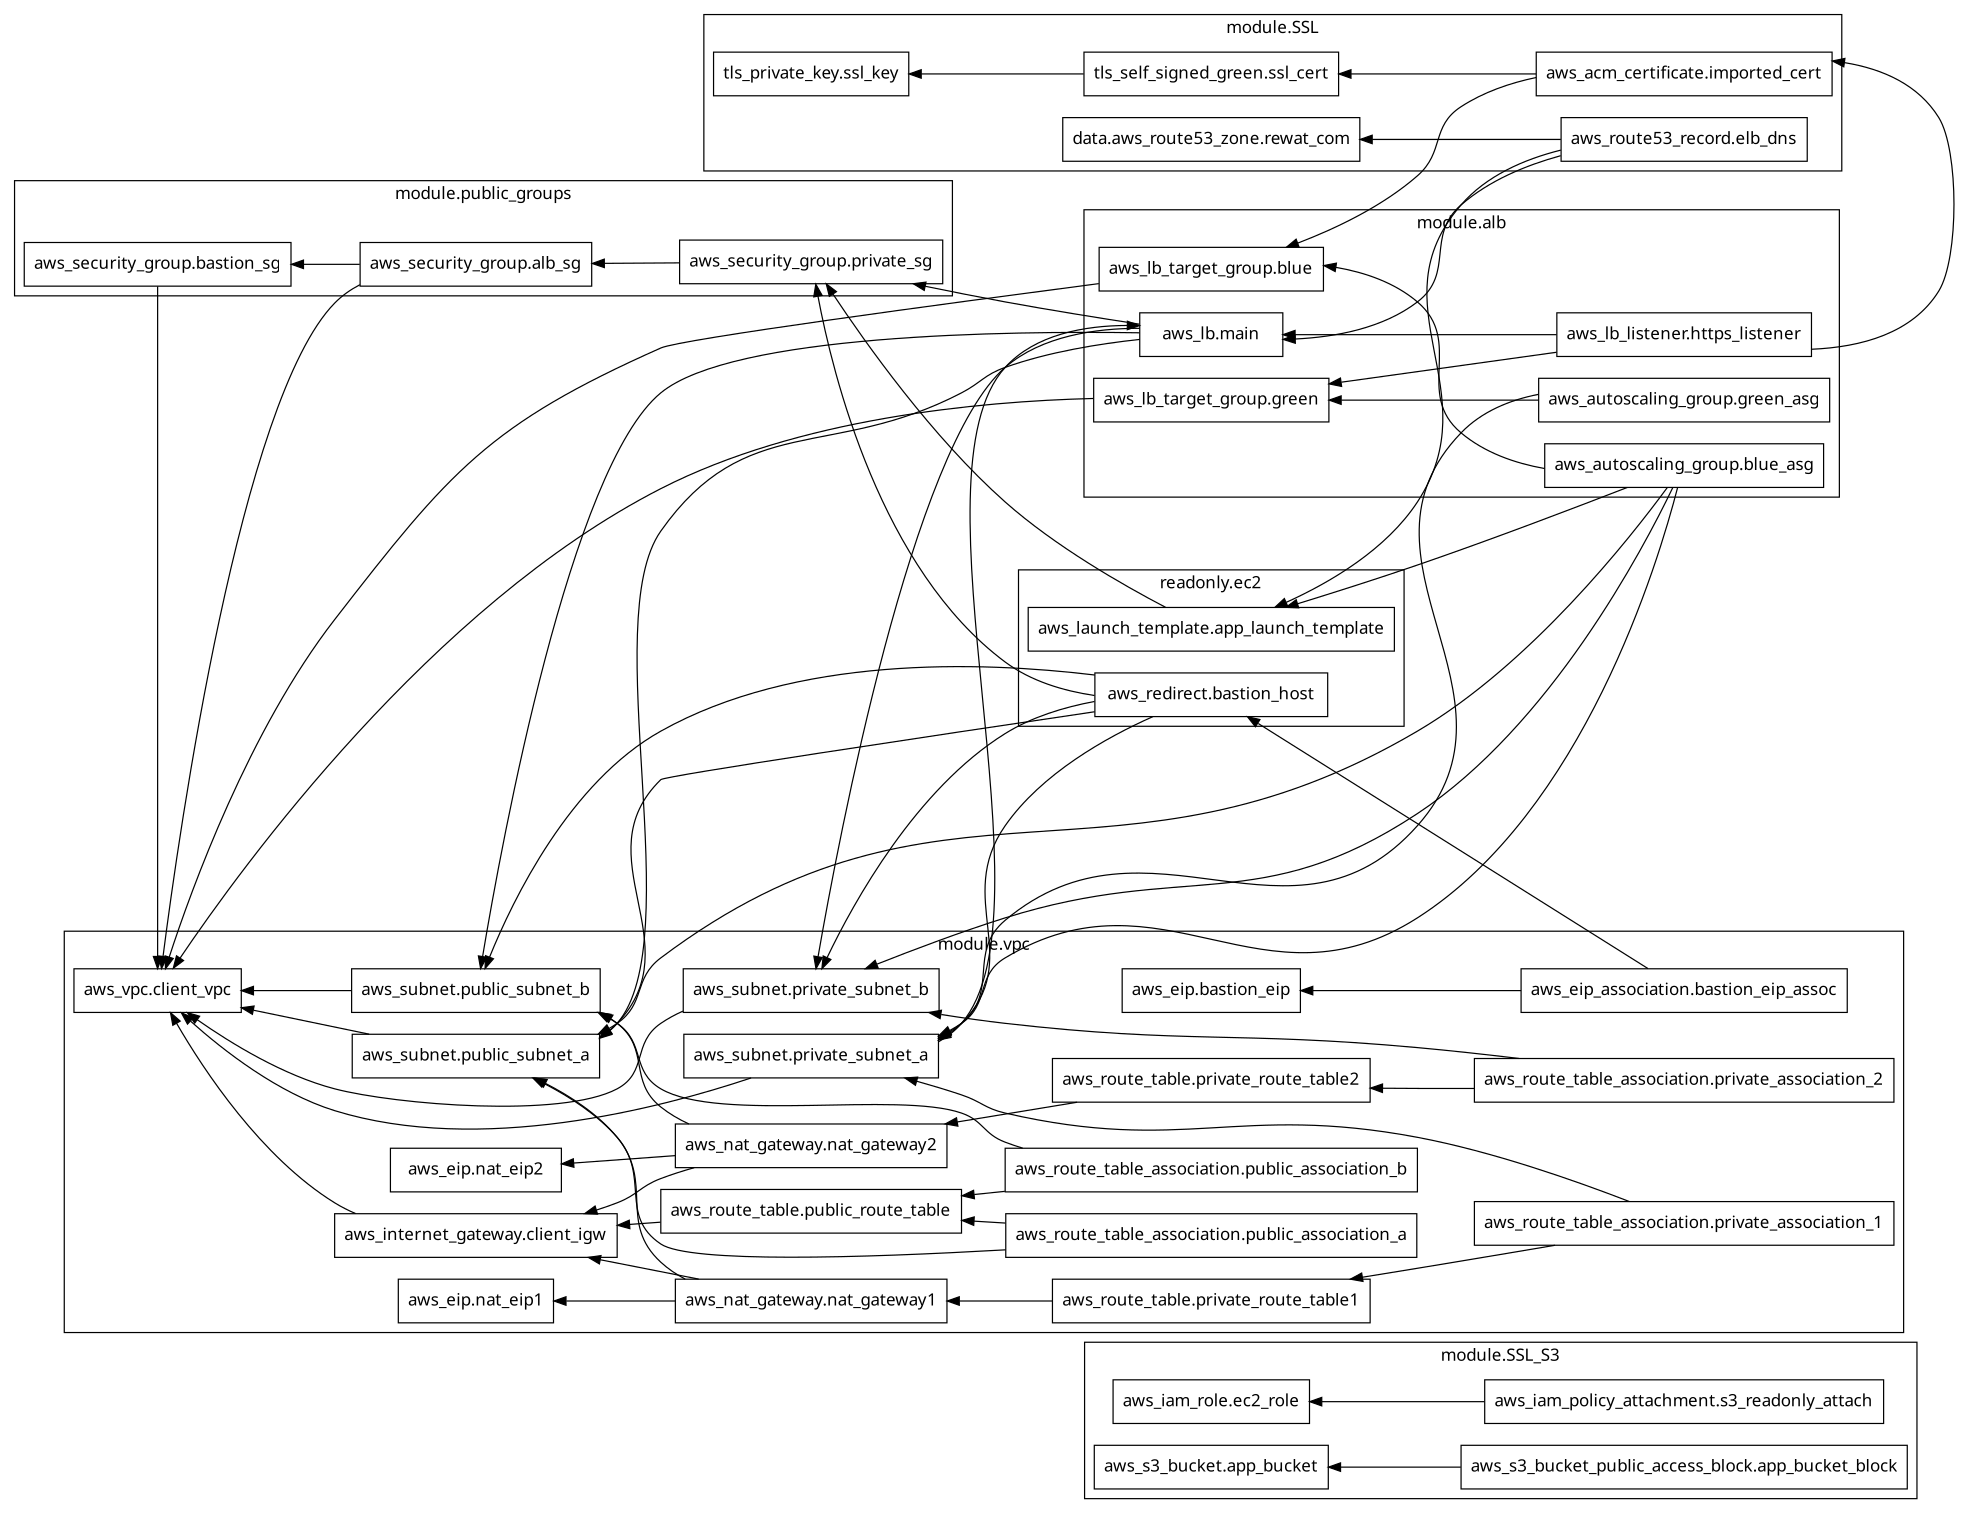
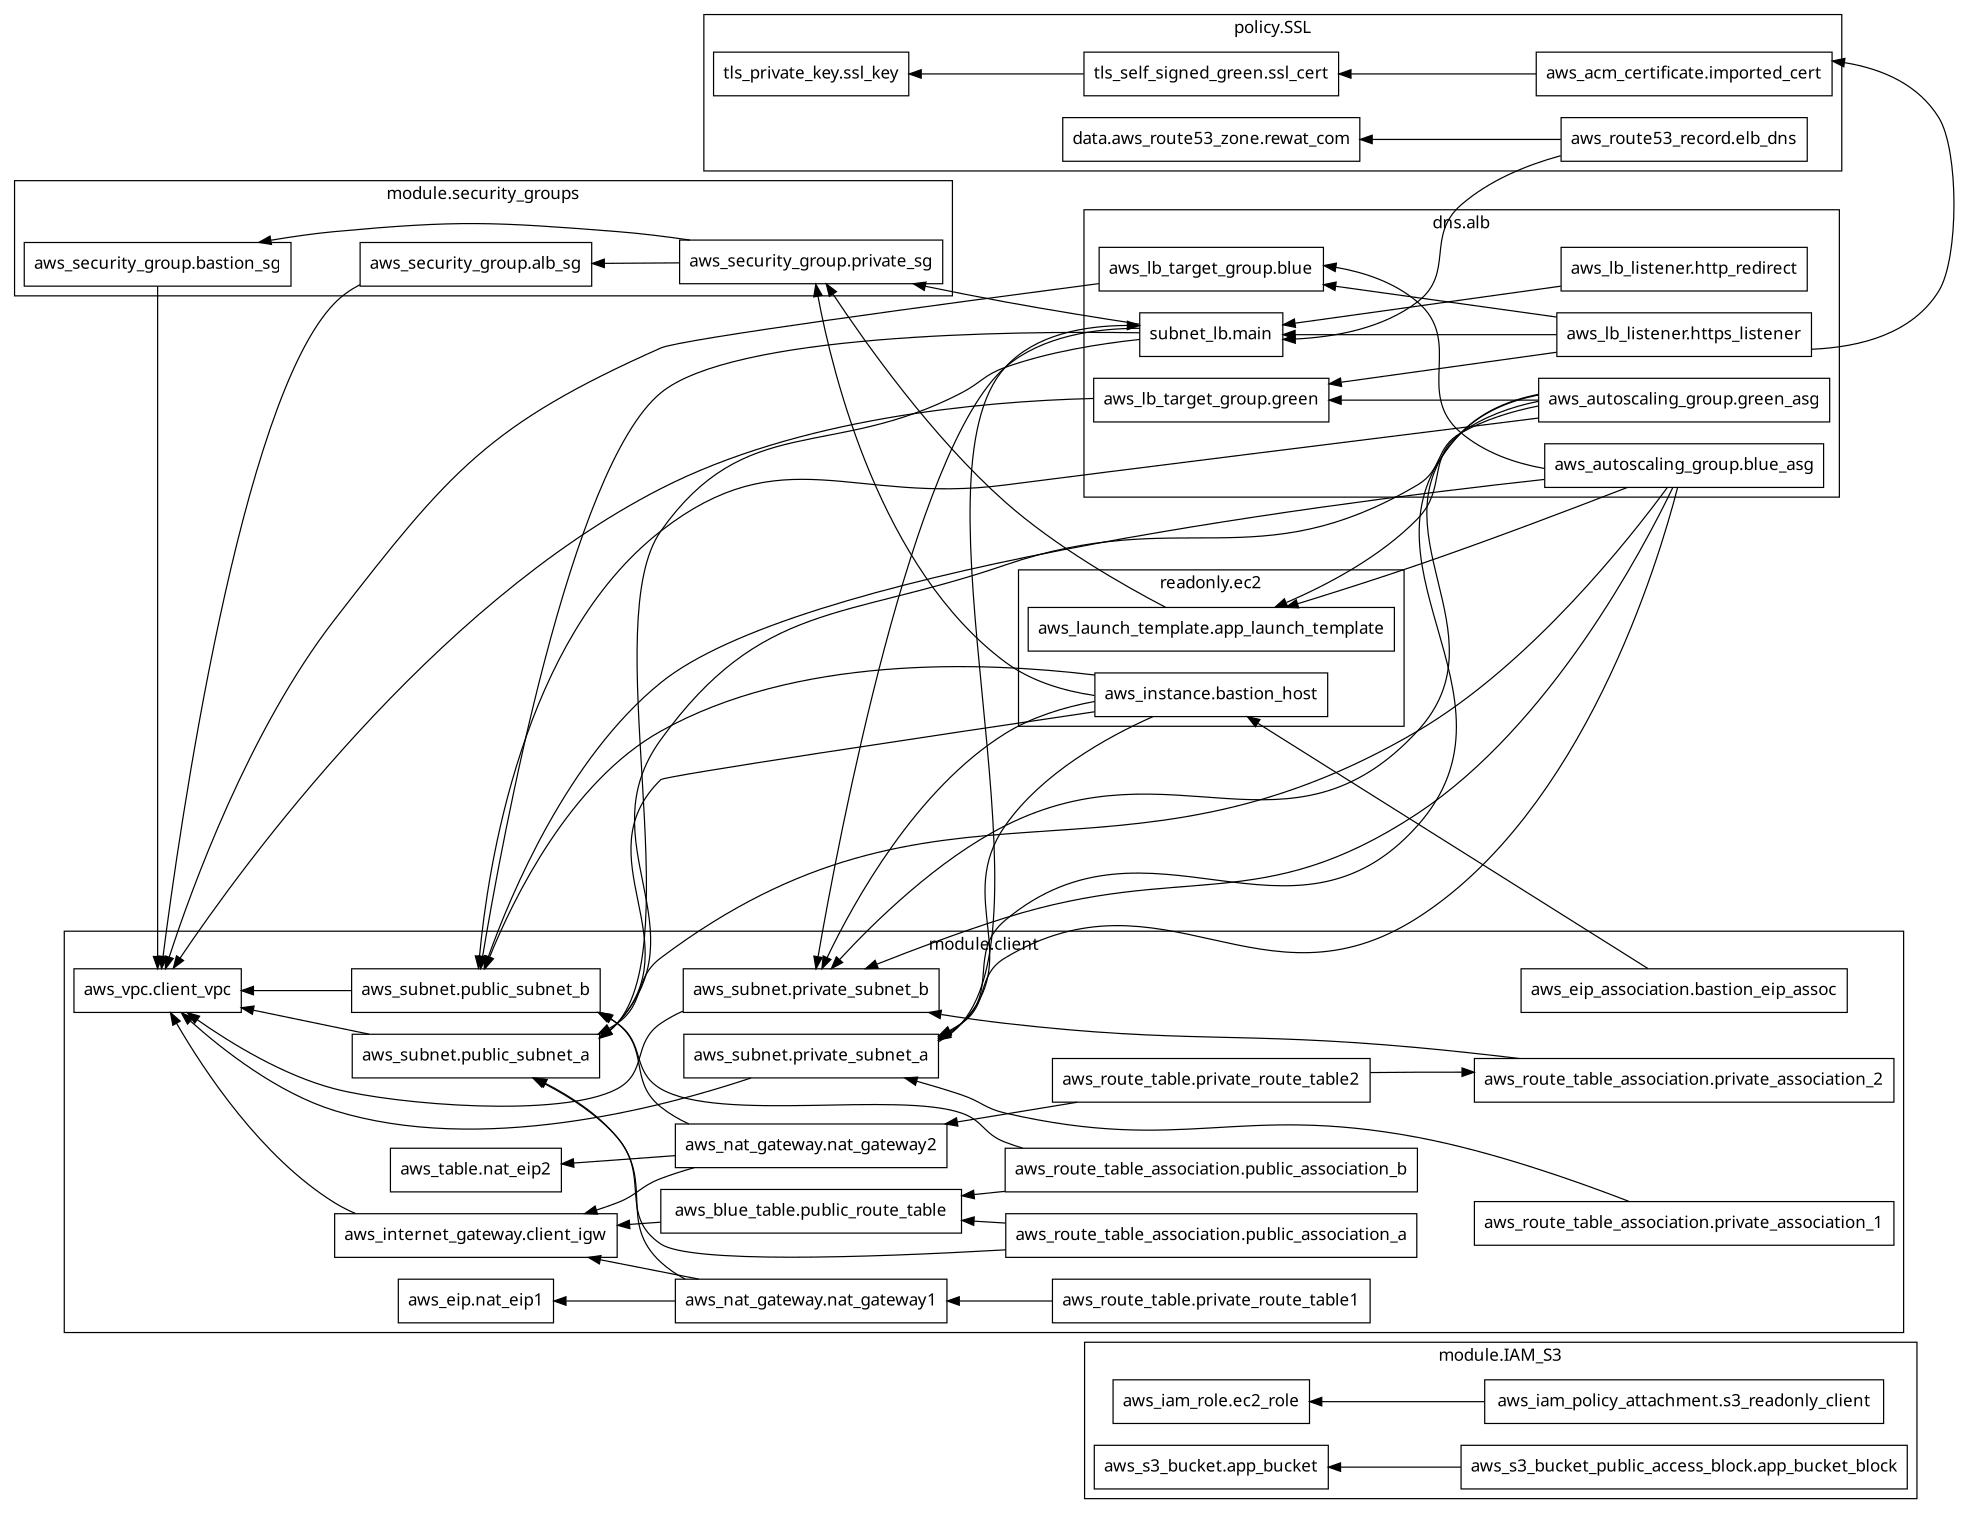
cluster "module.SSL": label "module.SSL" -> "policy.SSL"
edge "aws_acm_certificate.imported_cert" -> "aws_lb_target_group.blue": now "aws_lb_listener.https_listener" -> "aws_lb_target_group.blue"
cluster "module.public_groups": label "module.public_groups" -> "module.security_groups"
cluster "module.alb": label "module.alb" -> "dns.alb"
edge "aws_security_group.alb_sg" -> "aws_security_group.bastion_sg": now "aws_security_group.private_sg" -> "aws_security_group.bastion_sg"
node "aws_lb_listener.http_redirect": added
node "aws_lb.main": label "aws_lb.main" -> "subnet_lb.main"
edge "aws_route53_record.elb_dns" -> "aws_launch_template.app_launch_template": now "aws_autoscaling_group.green_asg" -> "aws_launch_template.app_launch_template"
edge "aws_autoscaling_group.green_asg" -> "aws_subnet.public_subnet_b": added
edge "aws_autoscaling_group.green_asg" -> "aws_subnet.public_subnet_a": added
edge "aws_autoscaling_group.blue_asg" -> "aws_subnet.public_subnet_b": added
node "aws_redirect.bastion_host": label "aws_redirect.bastion_host" -> "aws_instance.bastion_host"
edge "aws_autoscaling_group.green_asg" -> "aws_subnet.private_subnet_b": added
cluster "module.vpc": label "module.vpc" -> "module.client"
node "aws_eip.bastion_eip": removed
edge "aws_route_table_association.private_association_2" -> "aws_route_table.private_route_table2": reversed
node "aws_eip.nat_eip2": label "aws_eip.nat_eip2" -> "aws_table.nat_eip2"
node "aws_route_table.public_route_table": label "aws_route_table.public_route_table" -> "aws_blue_table.public_route_table"
edge "aws_route_table_association.private_association_1" -> "aws_route_table.private_route_table1": removed
cluster "module.SSL_S3": label "module.SSL_S3" -> "module.IAM_S3"
node "aws_iam_policy_attachment.s3_readonly_attach": label "aws_iam_policy_attachment.s3_readonly_attach" -> "aws_iam_policy_attachment.s3_readonly_client"
